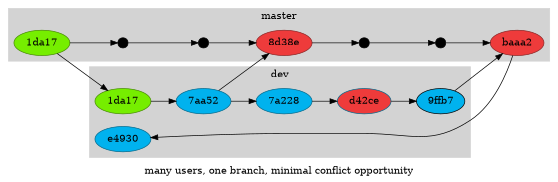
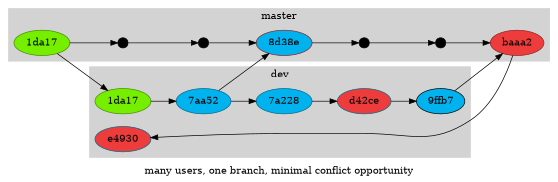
node "8d38e": fillcolor brown2 -> deepskyblue2
node "e4930": fillcolor deepskyblue2 -> brown2
